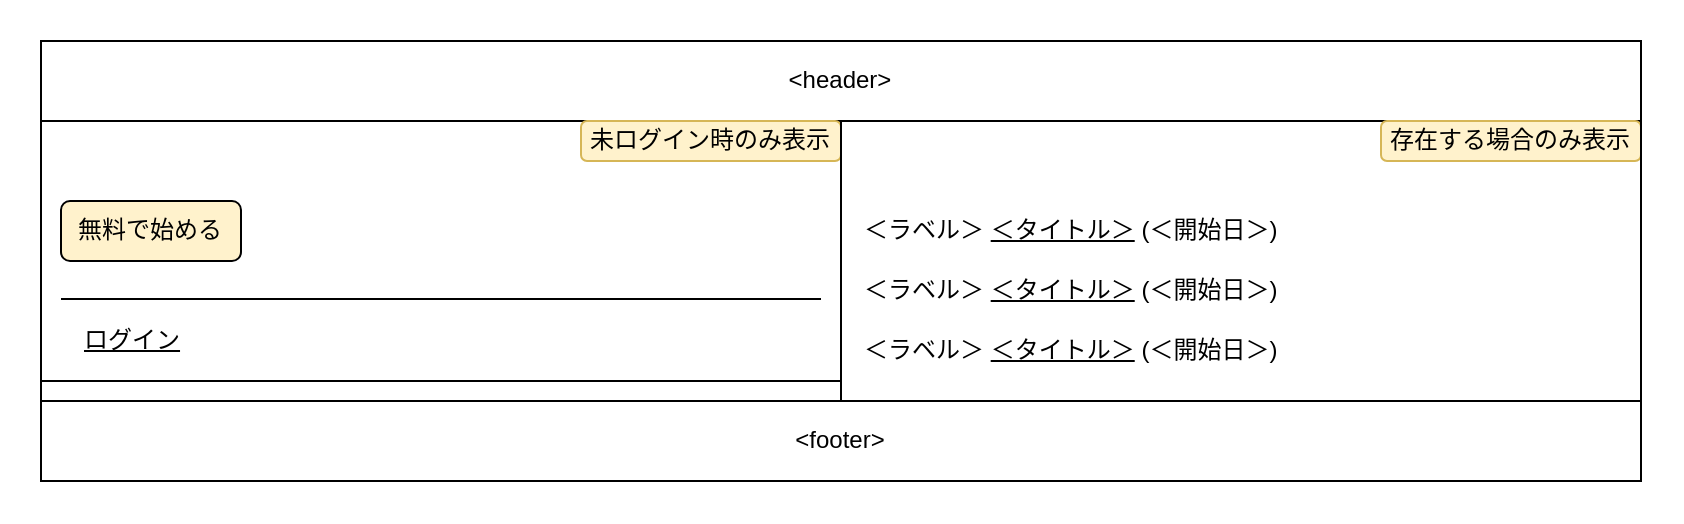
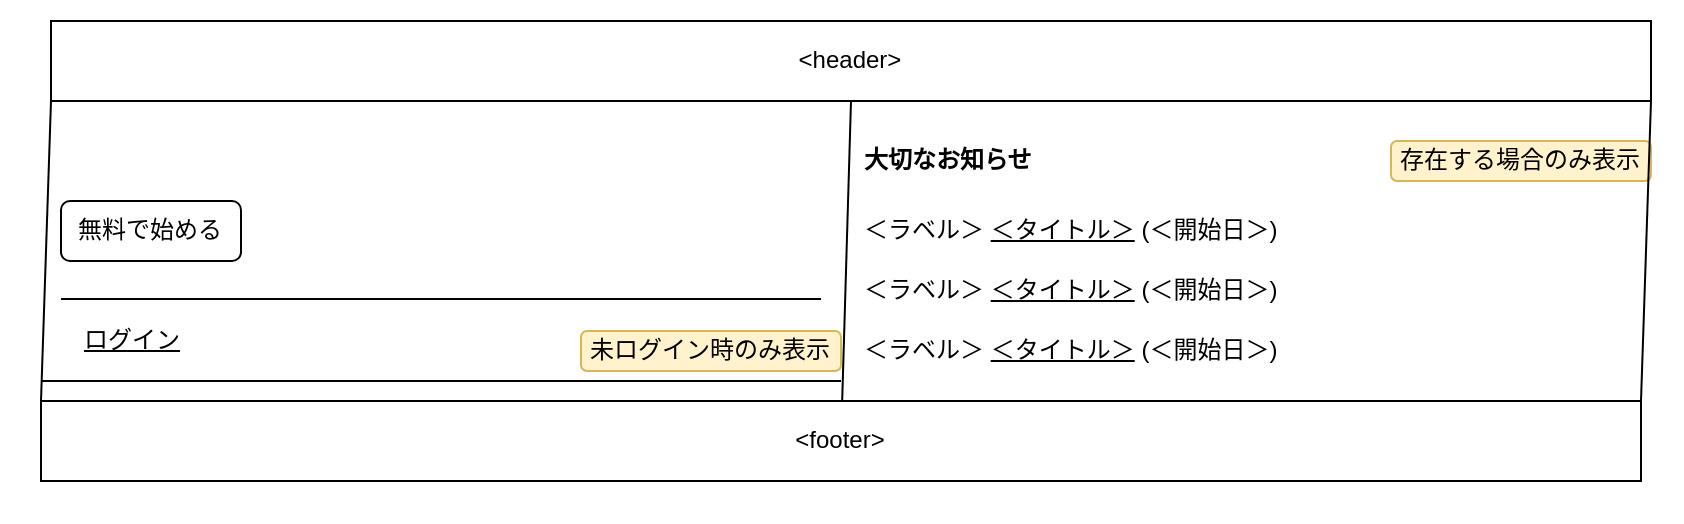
node "<header>": moved (841, 81) -> (851, 61)
node "未ログイン時のみ表示": moved (711, 141) -> (711, 351)
node "存在する場合のみ表示": moved (1511, 141) -> (1521, 161)
node "大切なお知らせ": added
node "無料で始める": fillcolor #fff2cc -> #ffffff
